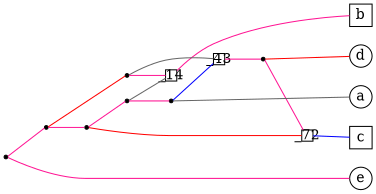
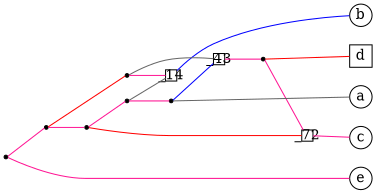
node "b": shape square -> circle
edge "b" -- "_14": color deeppink -> blue
node "d": shape circle -> square
edge "_72" -- "c": color blue -> deeppink
node "c": shape square -> circle
